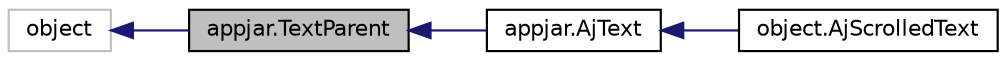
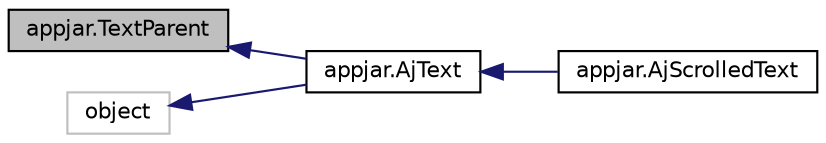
edge "appjar.TextParent" -> "object": now "appjar.AjText" -> "object"
node "object.AjScrolledText": label "object.AjScrolledText" -> "appjar.AjScrolledText"
